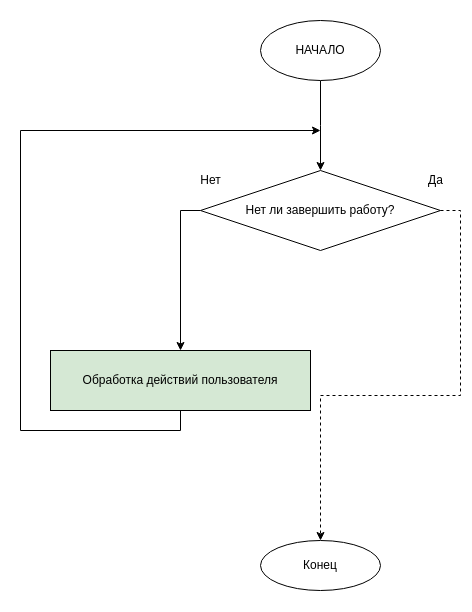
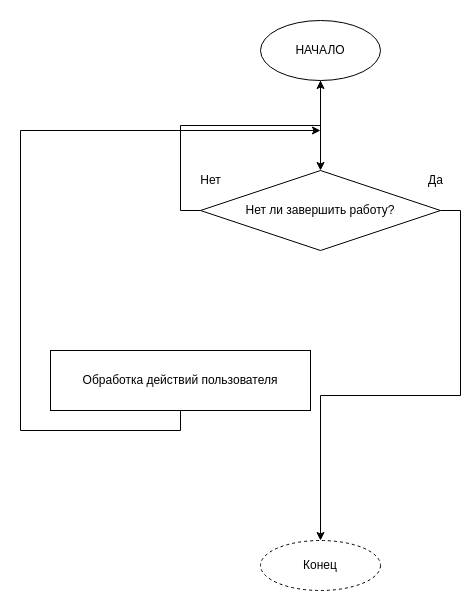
edge "Нет ли завершить работу?" -> "Обработка действий пользователя": now "Нет ли завершить работу?" -> "НАЧАЛО"
node "Обработка действий пользователя": fillcolor #d5e8d4 -> #ffffff
edge "Нет ли завершить работу?" -> "Конец": style dashed -> solid
node "Конец": style solid -> dashed
